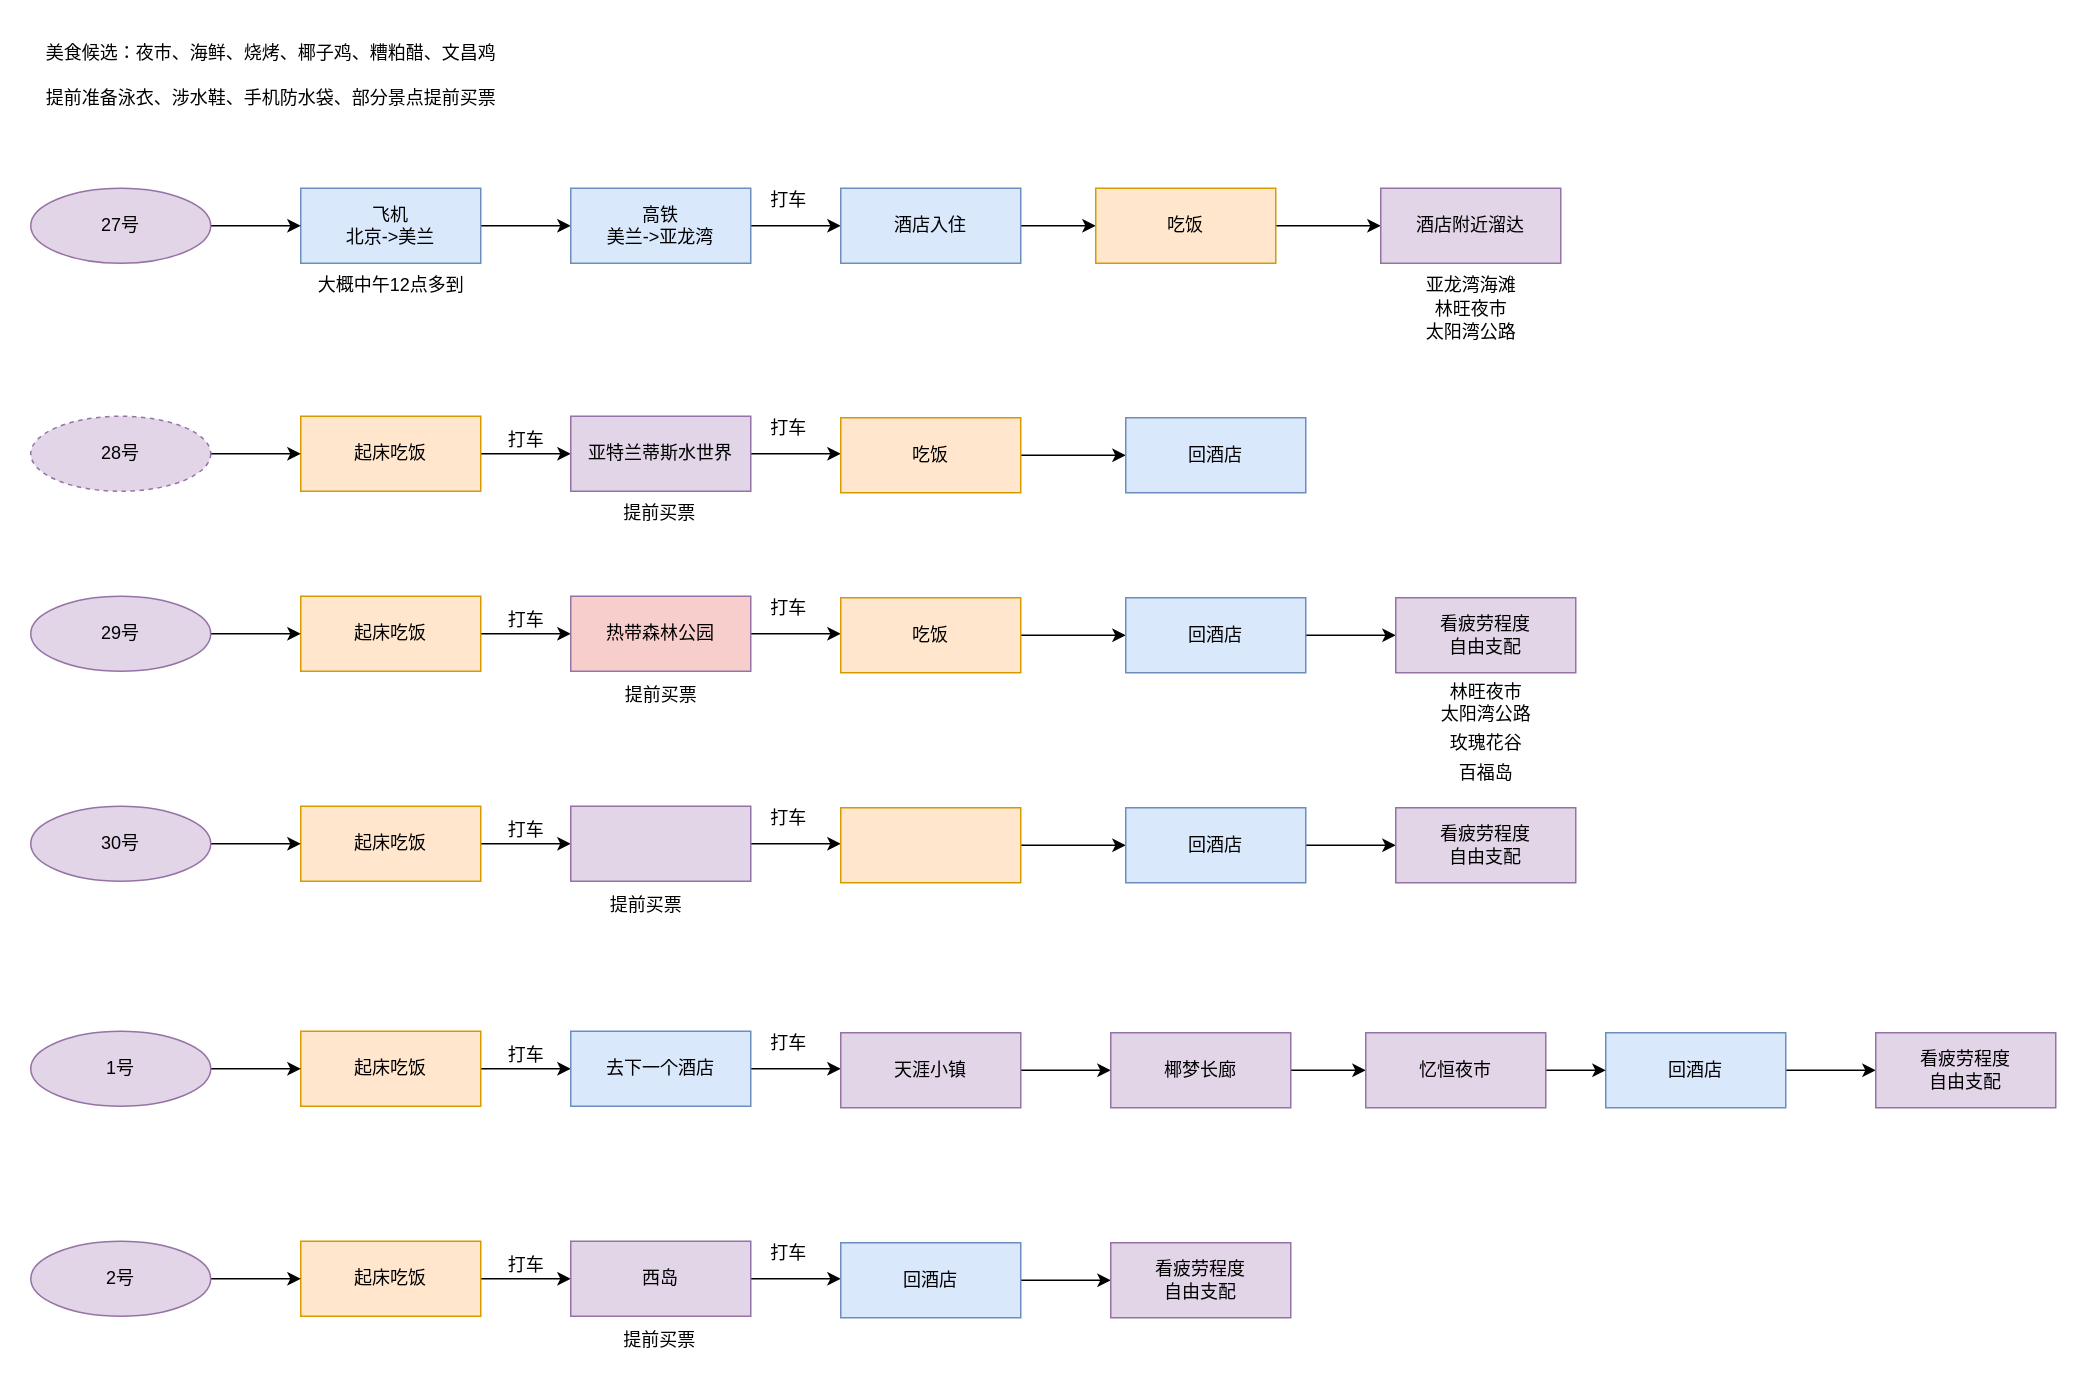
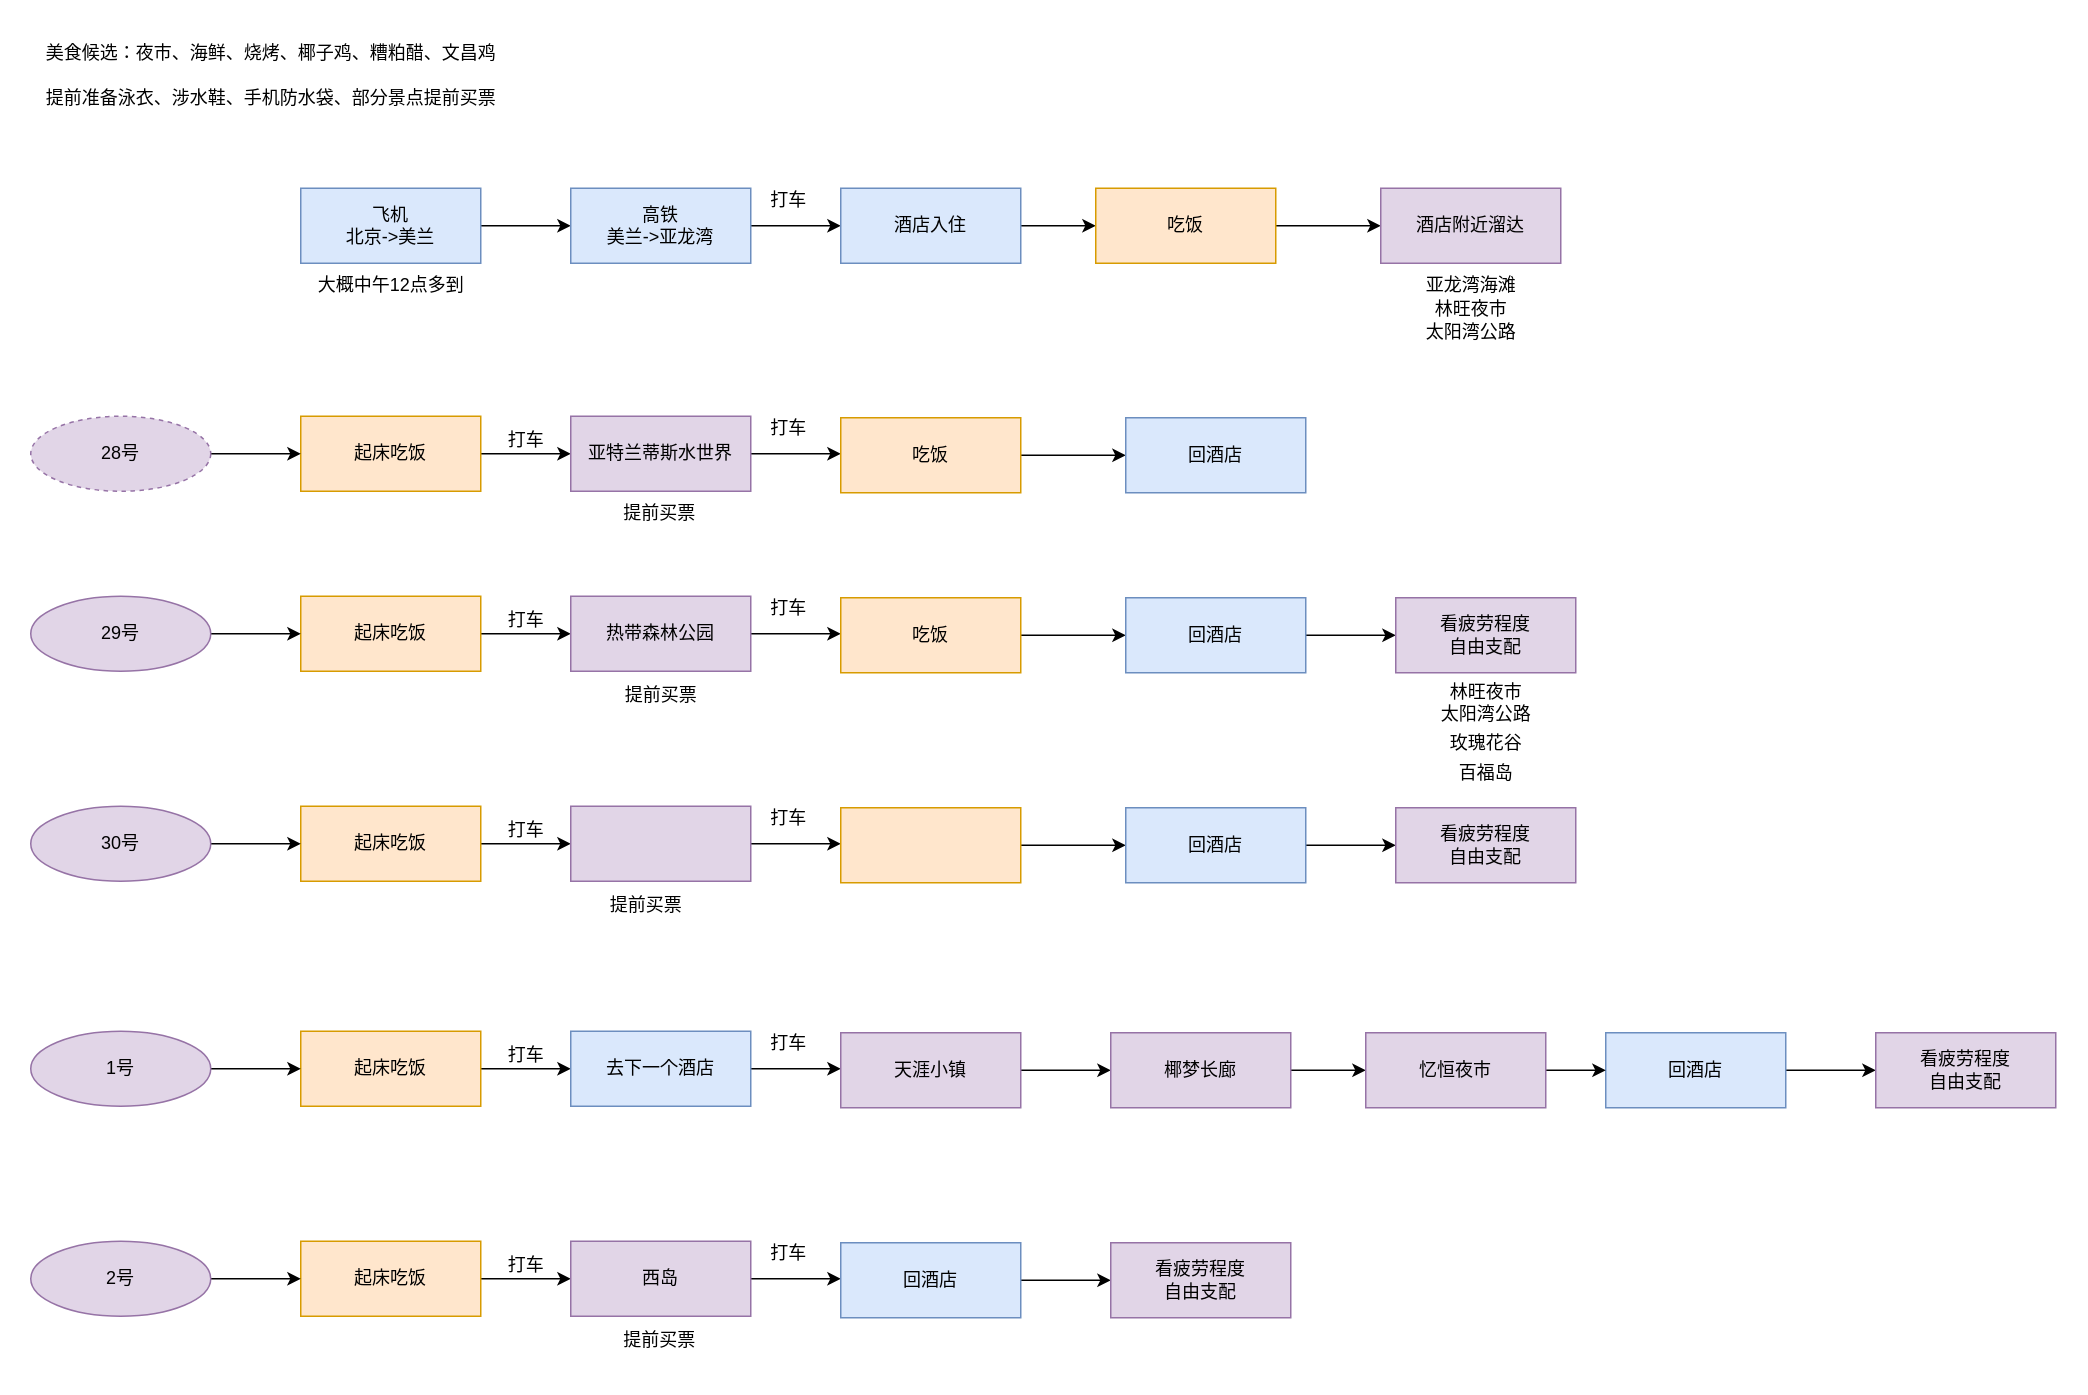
node "27号": removed
edge "27号" -> "飞机 北京->美兰": removed
node "热带森林公园": fillcolor #f8cecc -> #e1d5e7
